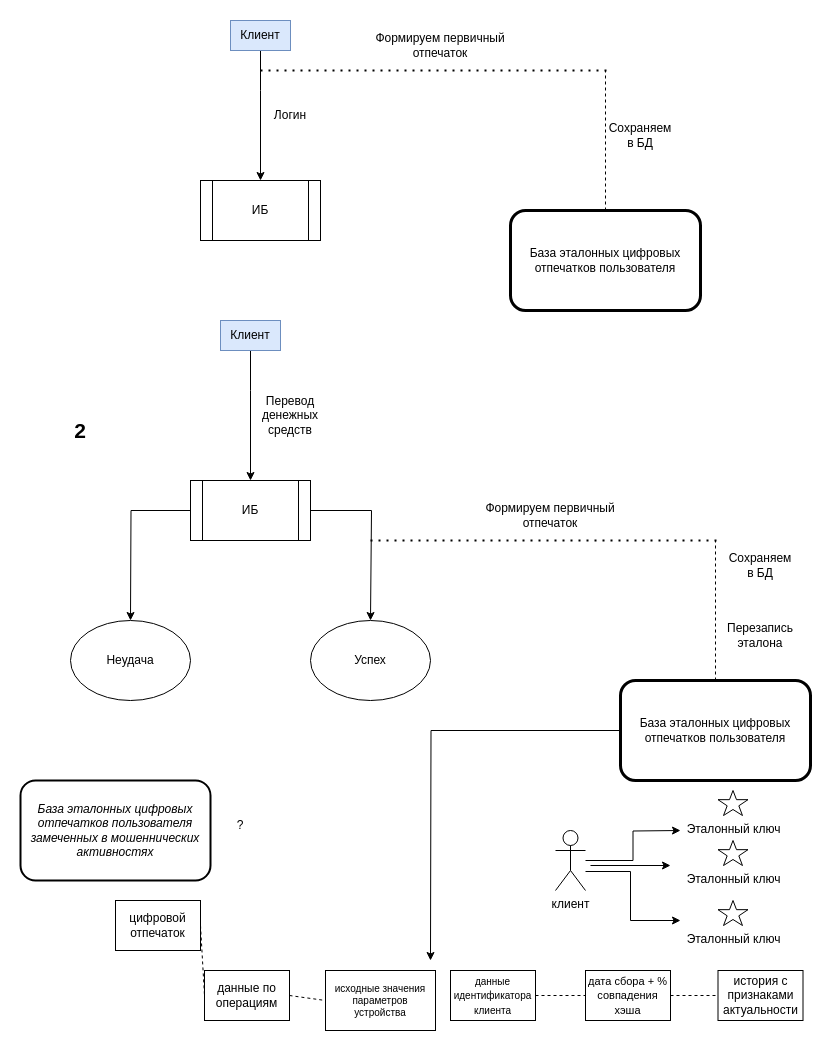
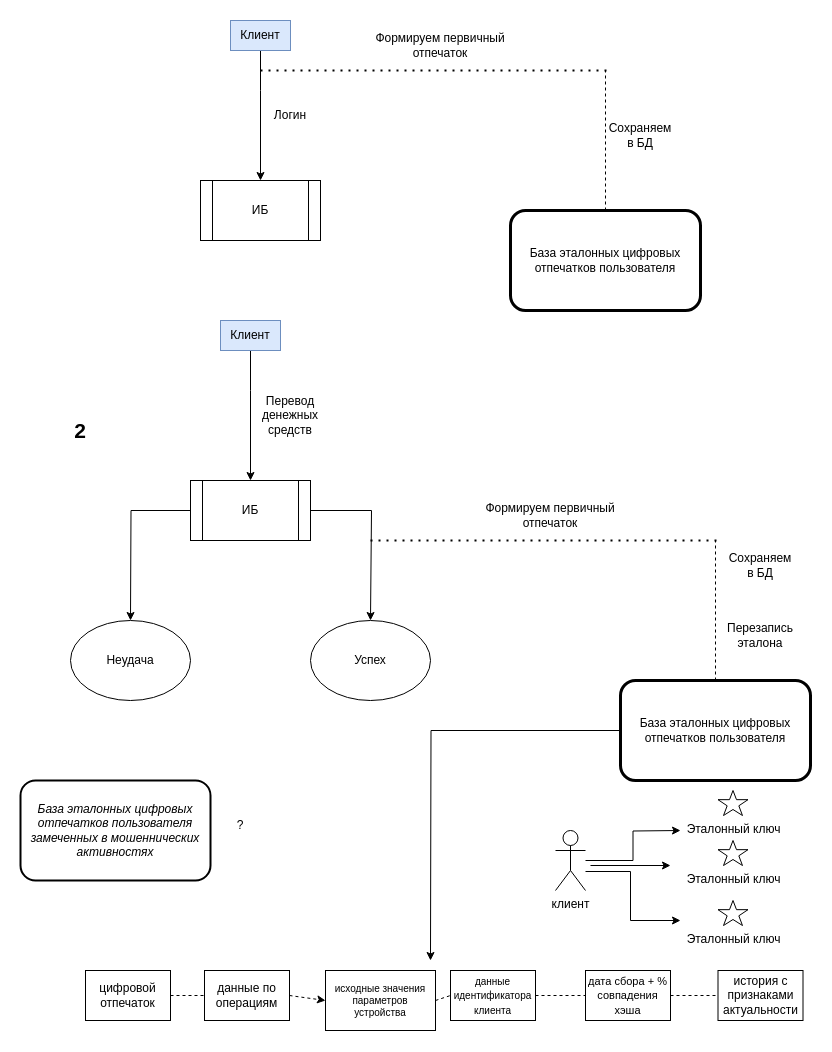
node "цифровой отпечаток": moved (158, 926) -> (128, 996)
edge "данные идентификатора клиента" -- "исходные значения параметров устройства": added
edge "данные по операциям" -- "исходные значения параметров устройства": arrowhead none -> classic
